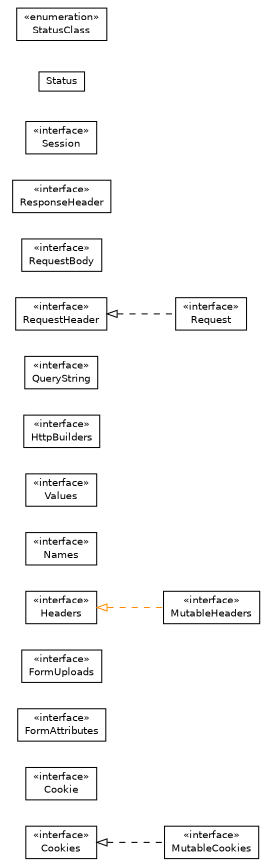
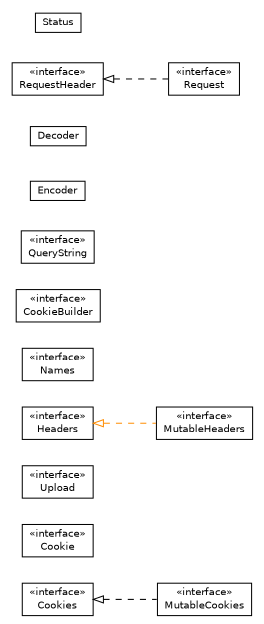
node "StatusClass": removed
node "Decoder": added
node "Session": removed
node "Encoder": added
node "ResponseHeader": removed
node "RequestBody": removed
node "CookieBuilder": added
node "HttpBuilders": removed
node "Upload": added
node "Values": removed
node "FormUploads": removed
node "FormAttributes": removed
